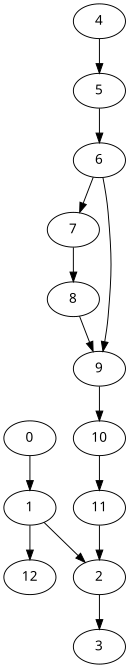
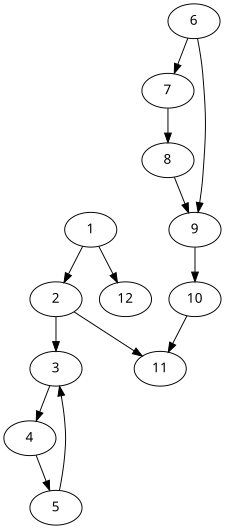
edge "5" -> "6": now "5" -> "3"
edge "3" -> "4": added
node "0": removed
edge "11" -> "2": reversed
